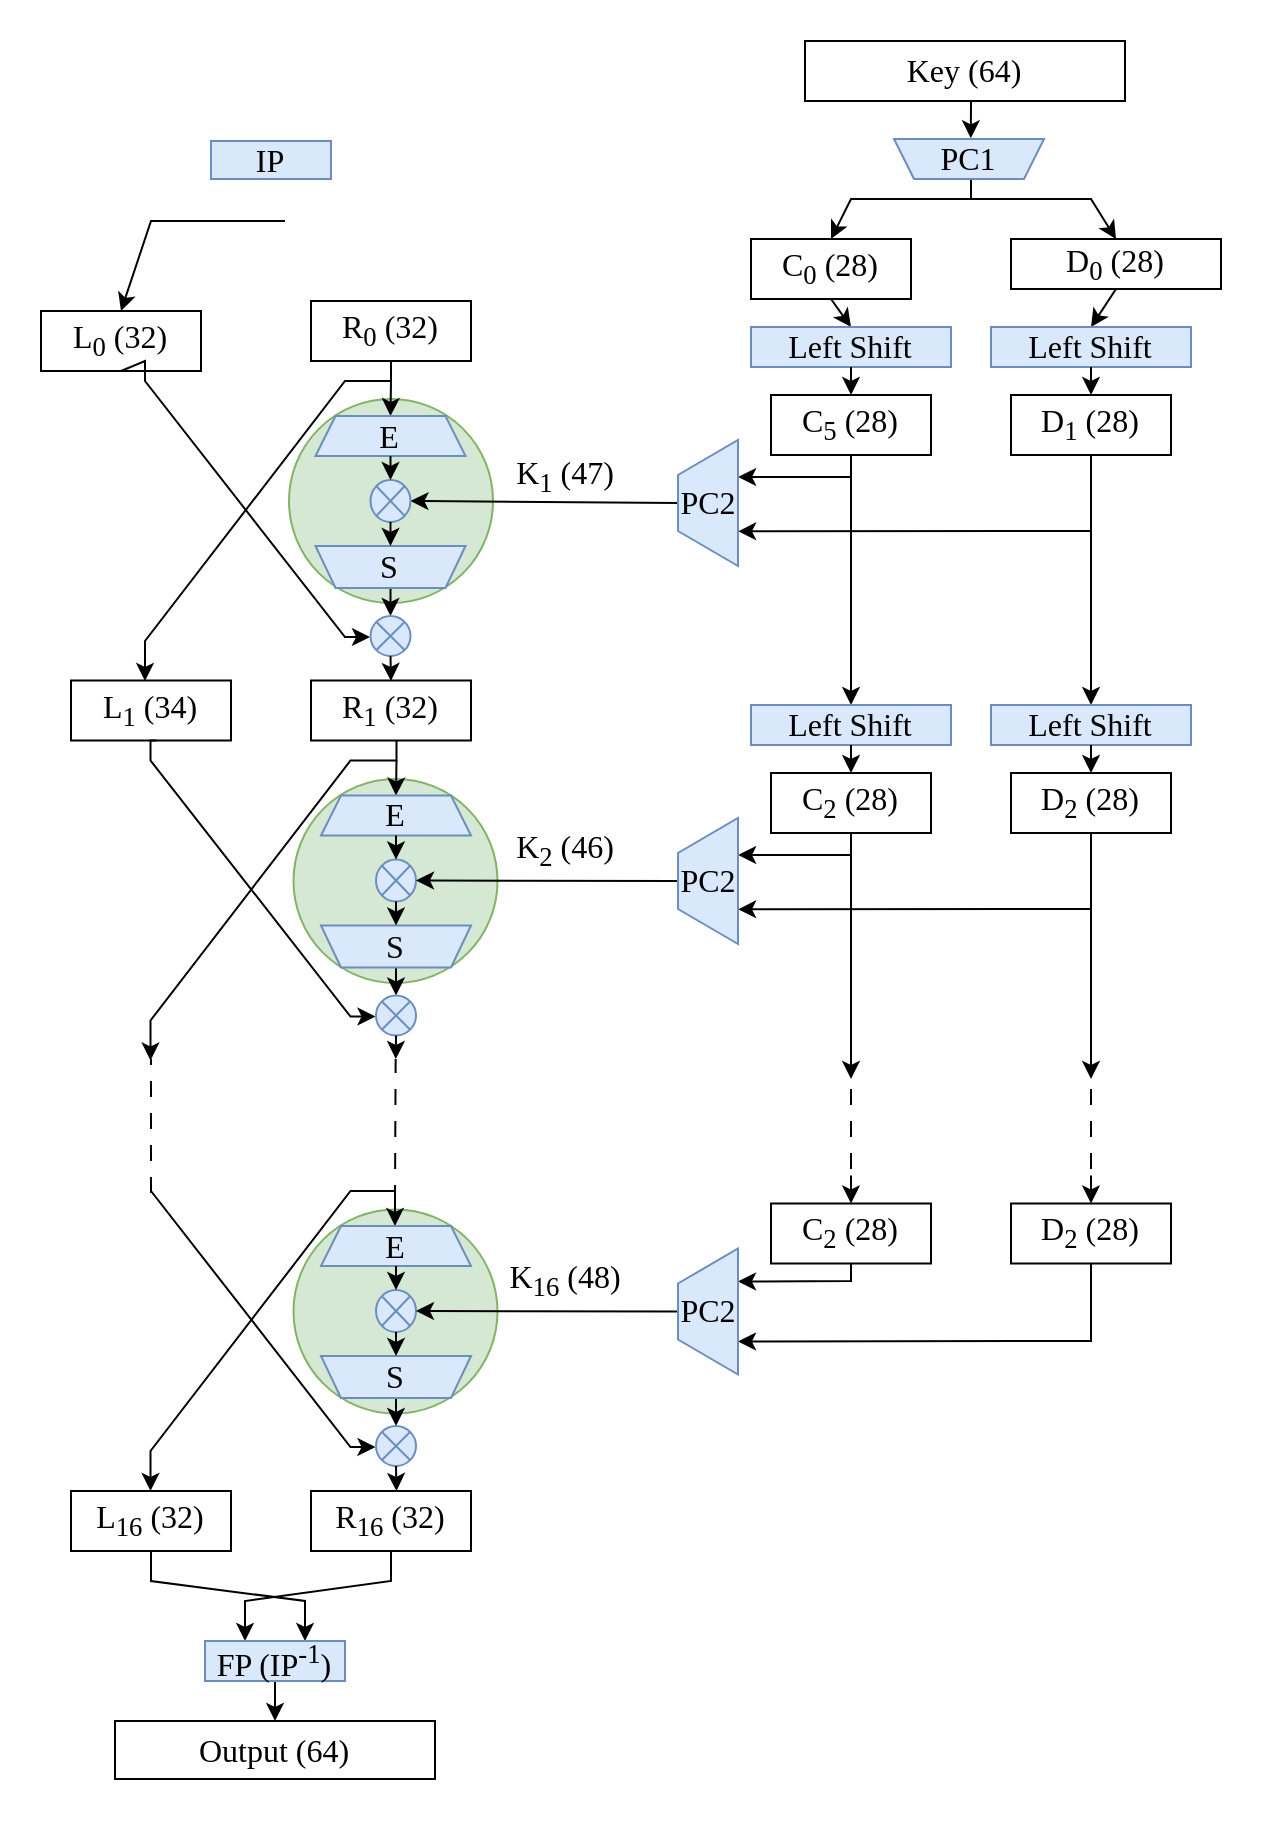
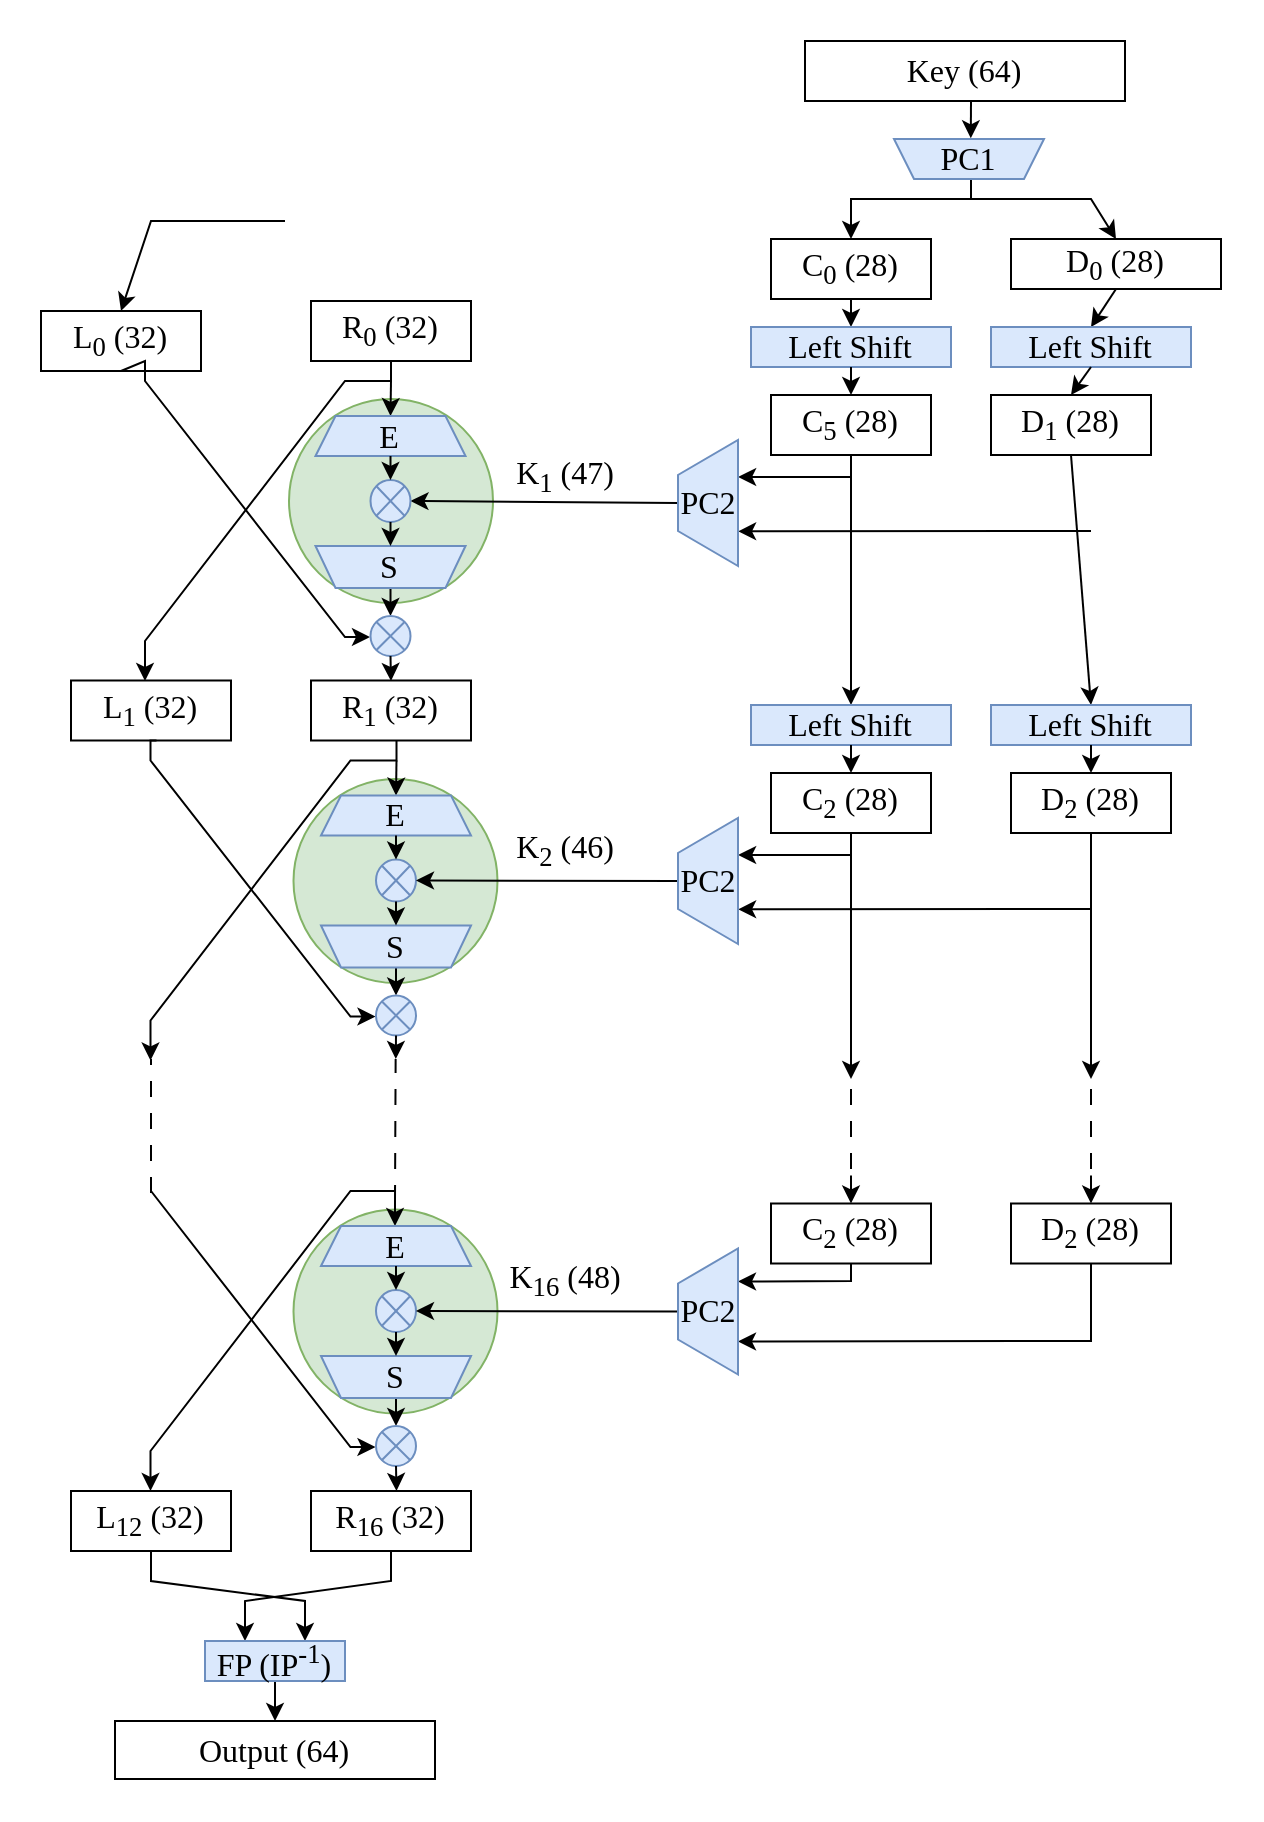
node "IP": removed
node "C0 (28)": moved (831, 269) -> (851, 269)
node "D1 (28)": moved (1091, 425) -> (1071, 425)
node "L1 (34)": label "L1 (34)" -> "L1 (32)"
node "L16 (32)": label "L16 (32)" -> "L12 (32)"
